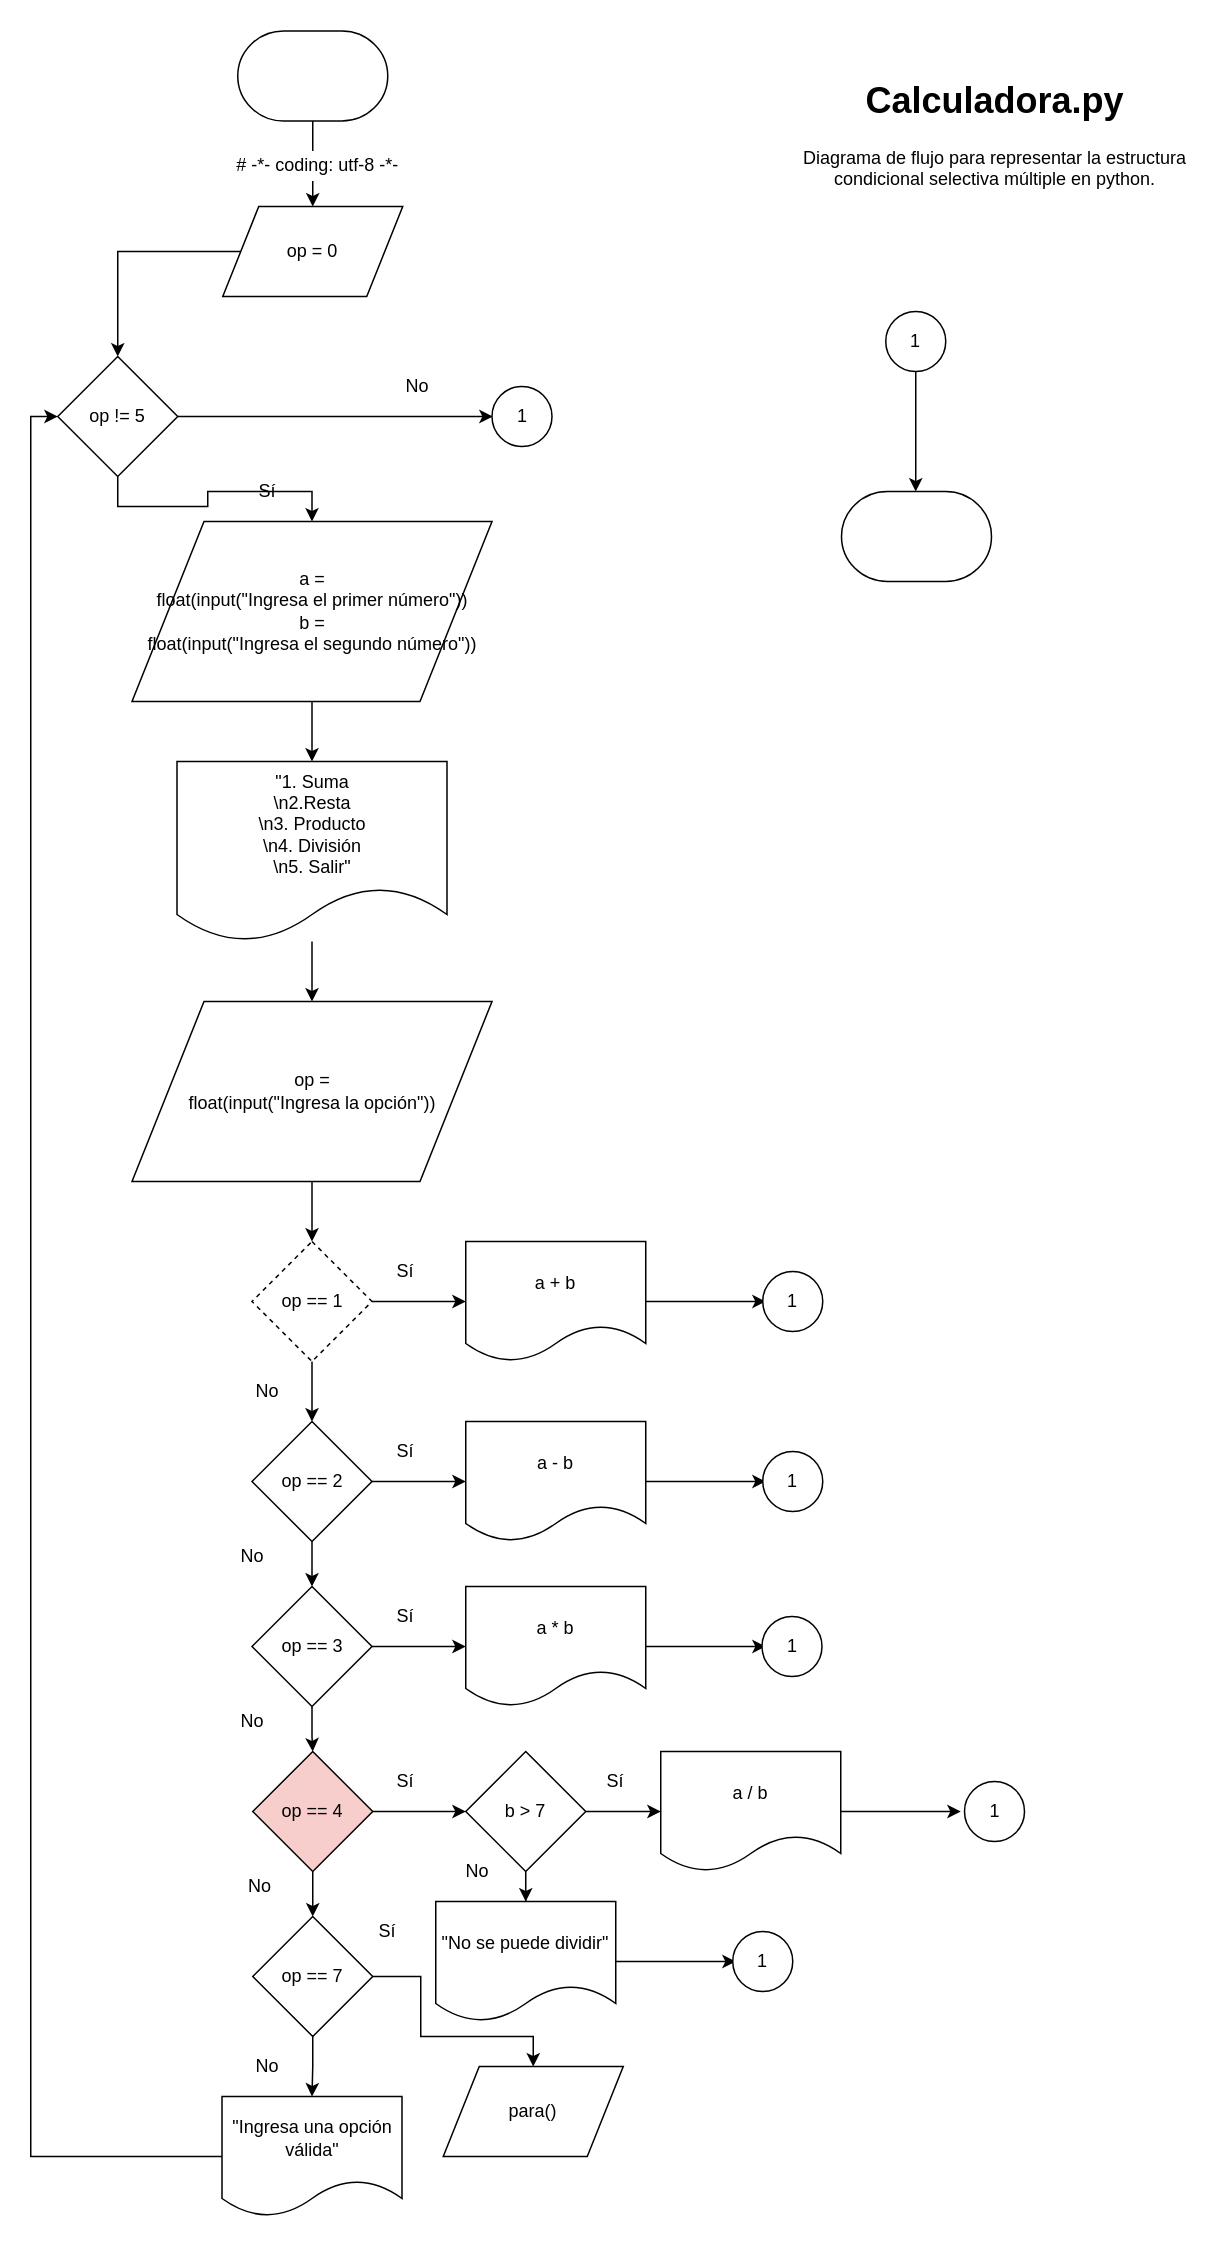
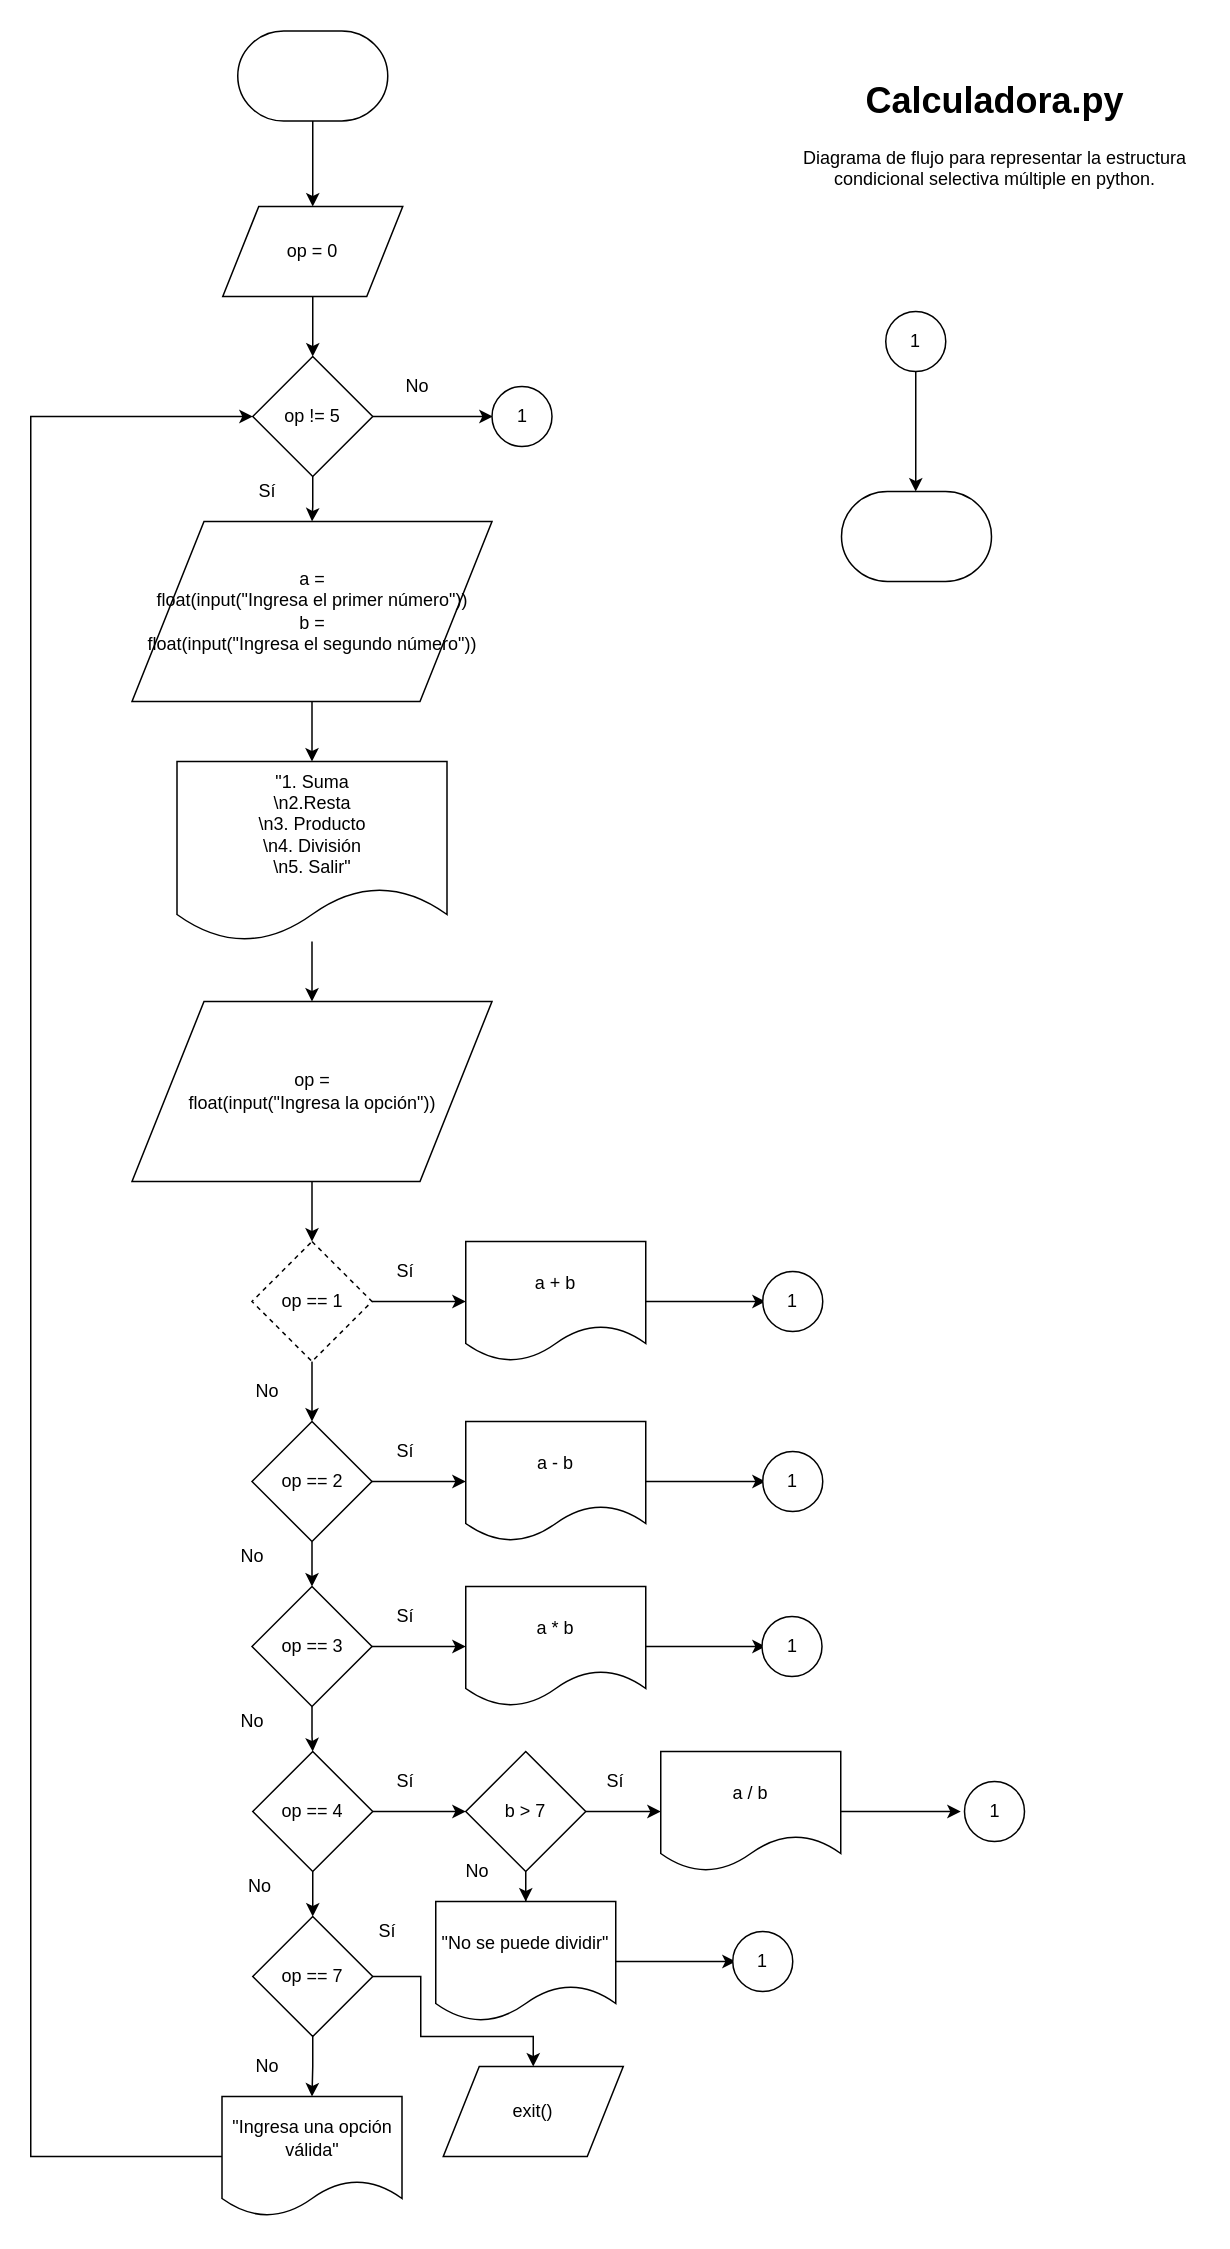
node "# -*- coding: utf-8 -*-": removed
node "op != 5": moved (118, 416) -> (313, 416)
node "op == 4": fillcolor #f8cecc -> #ffffff
node "para()": label "para()" -> "exit()"
